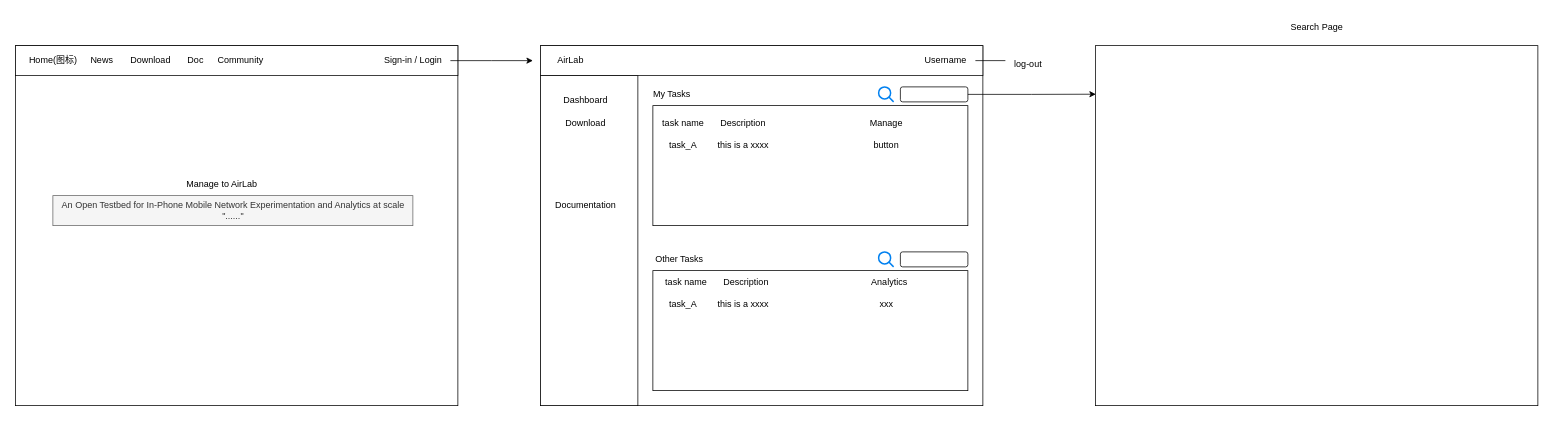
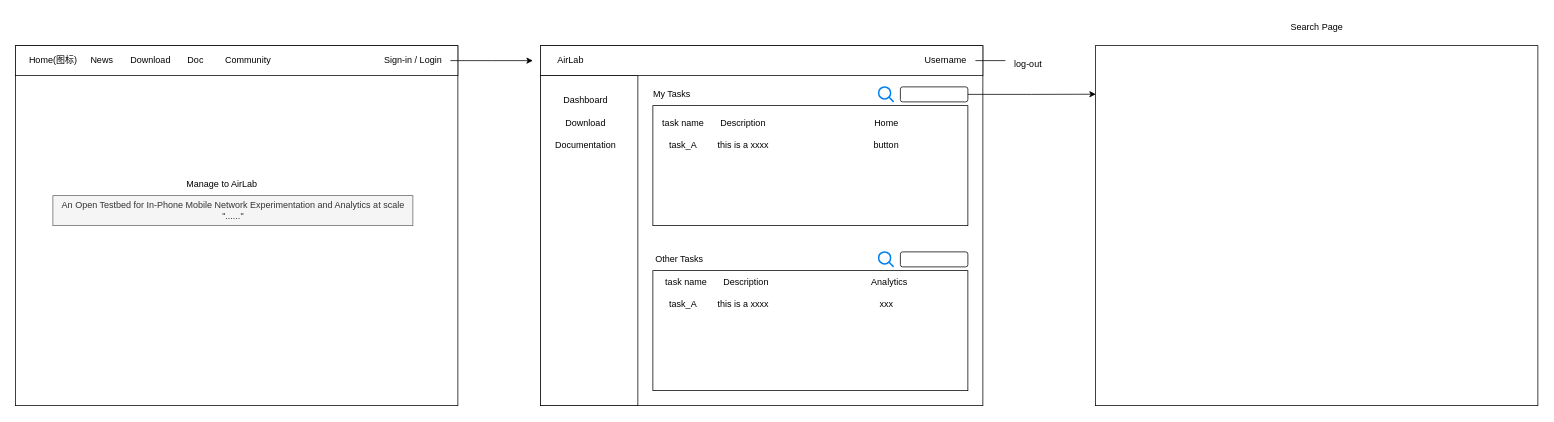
node "Community": moved (240, 60) -> (248, 60)
node "Manage": label "Manage" -> "Home"
node "Documentation": moved (585, 205) -> (585, 145)
